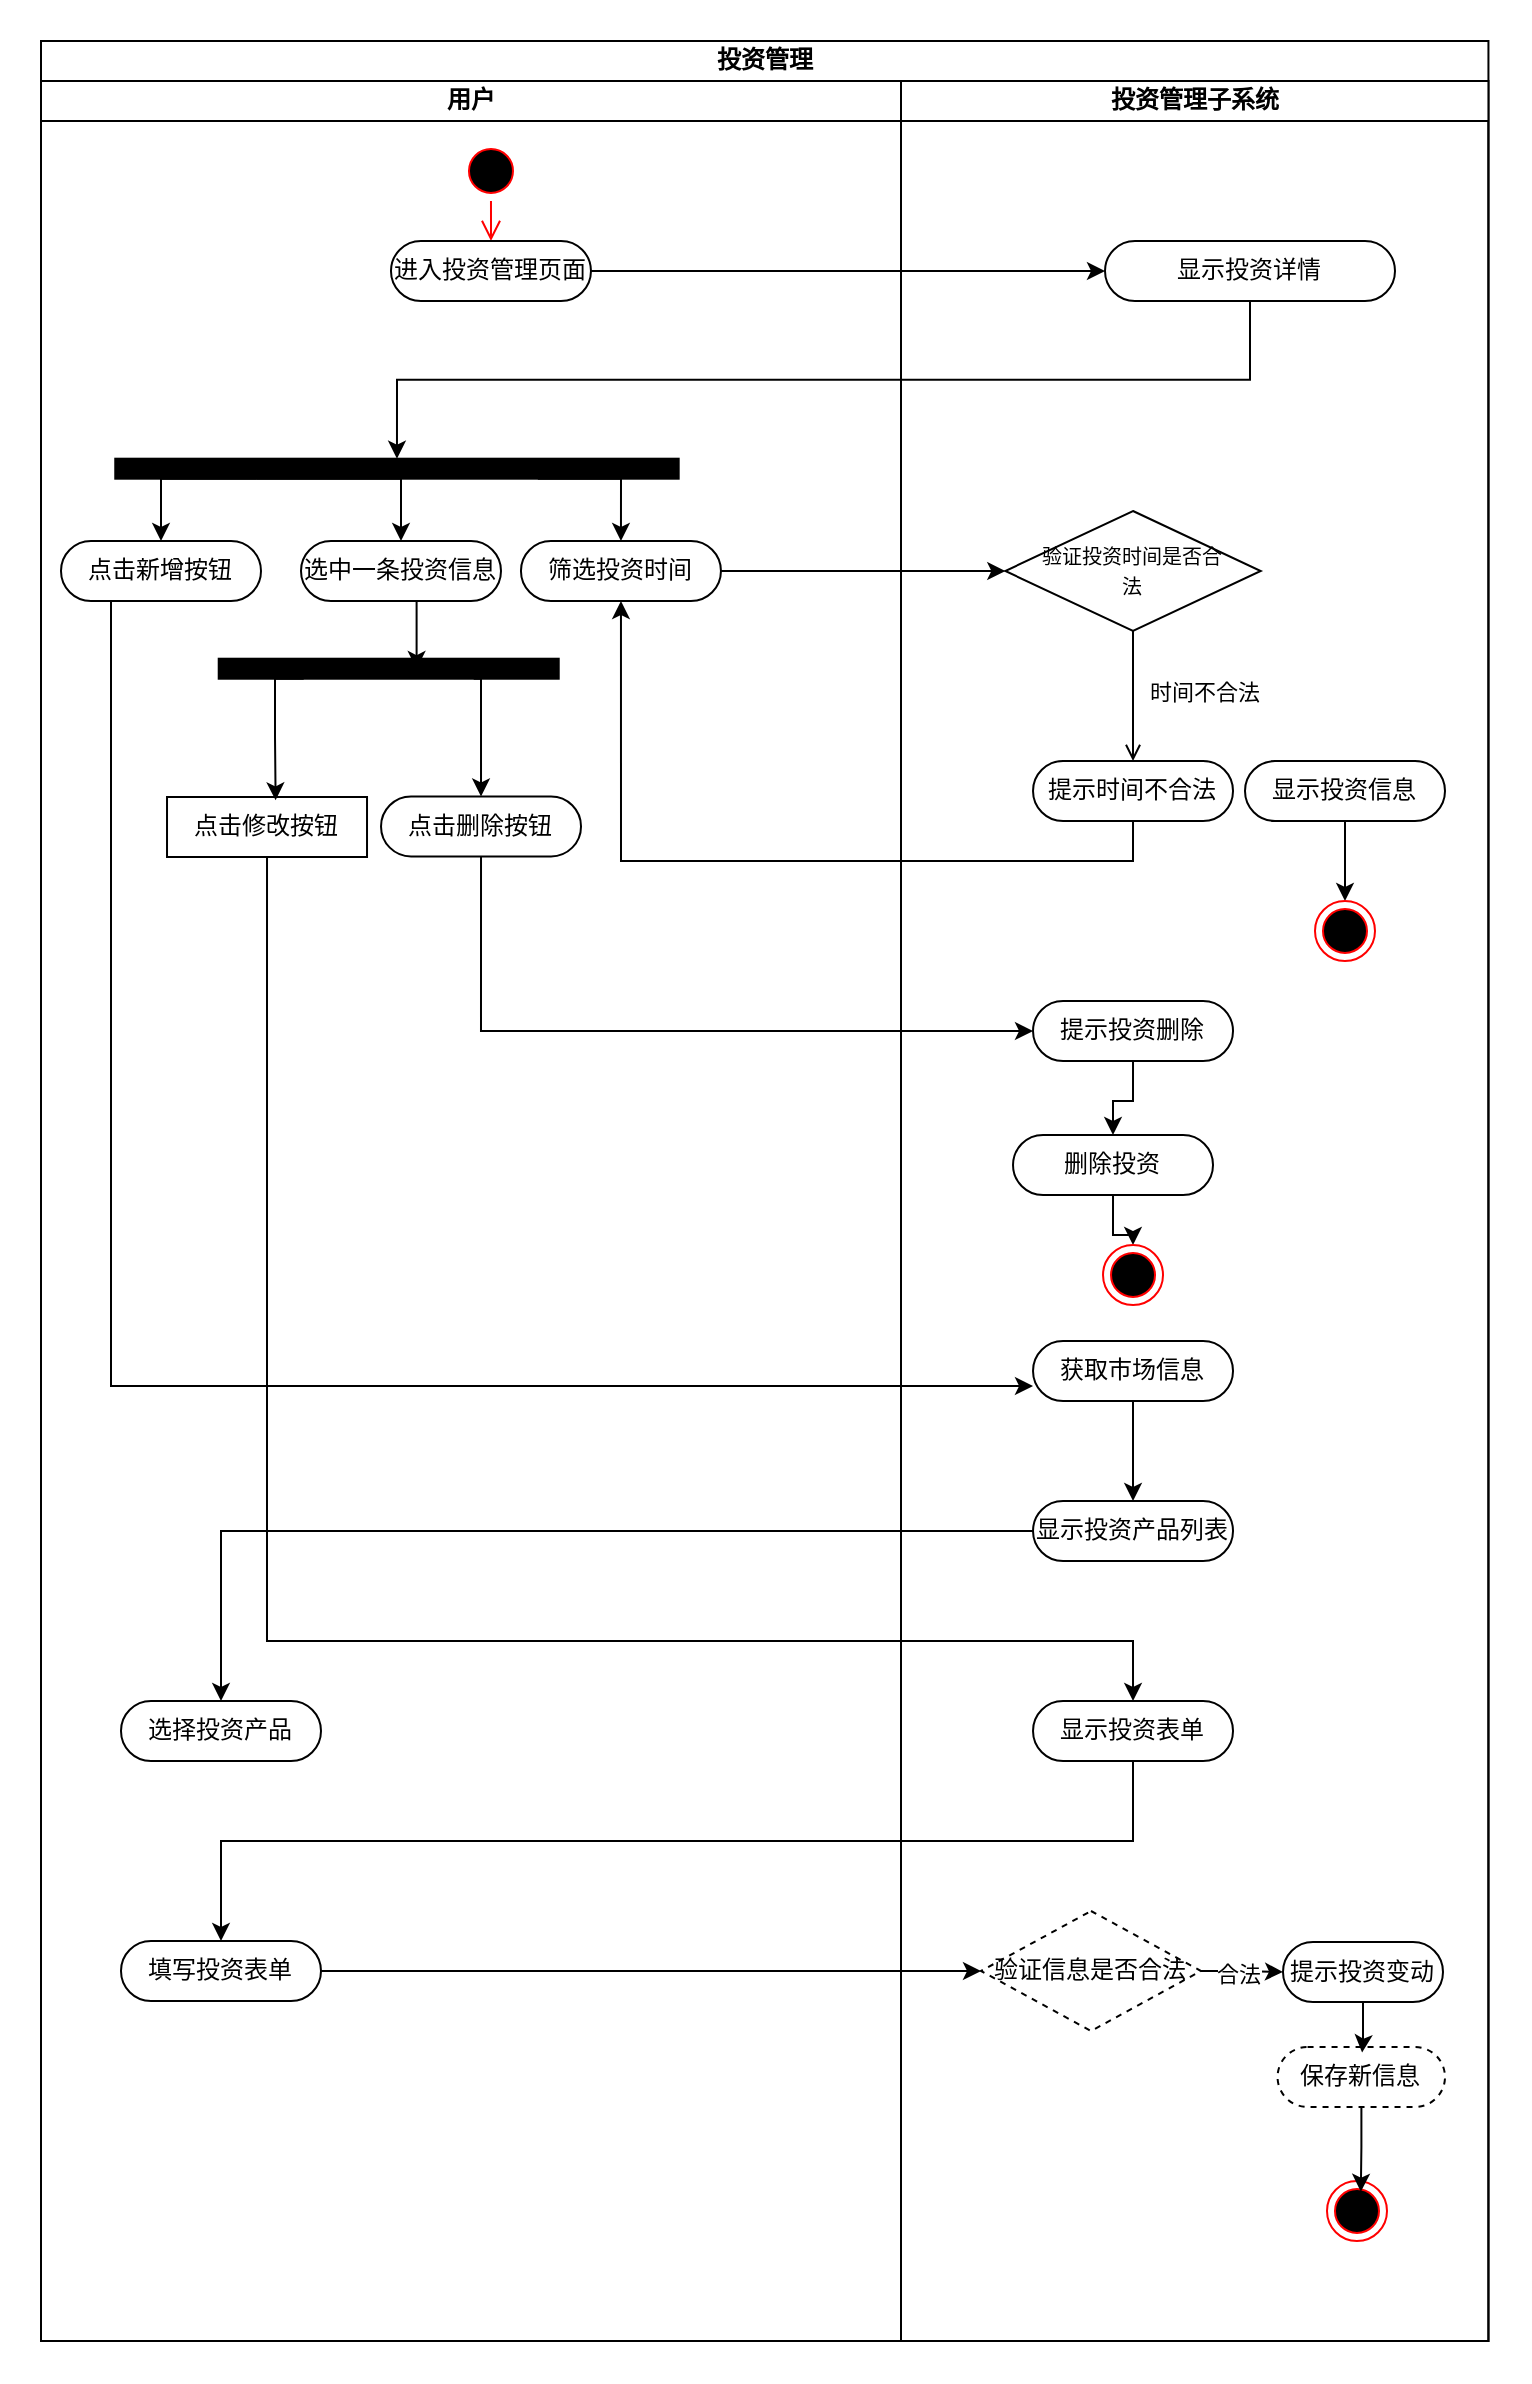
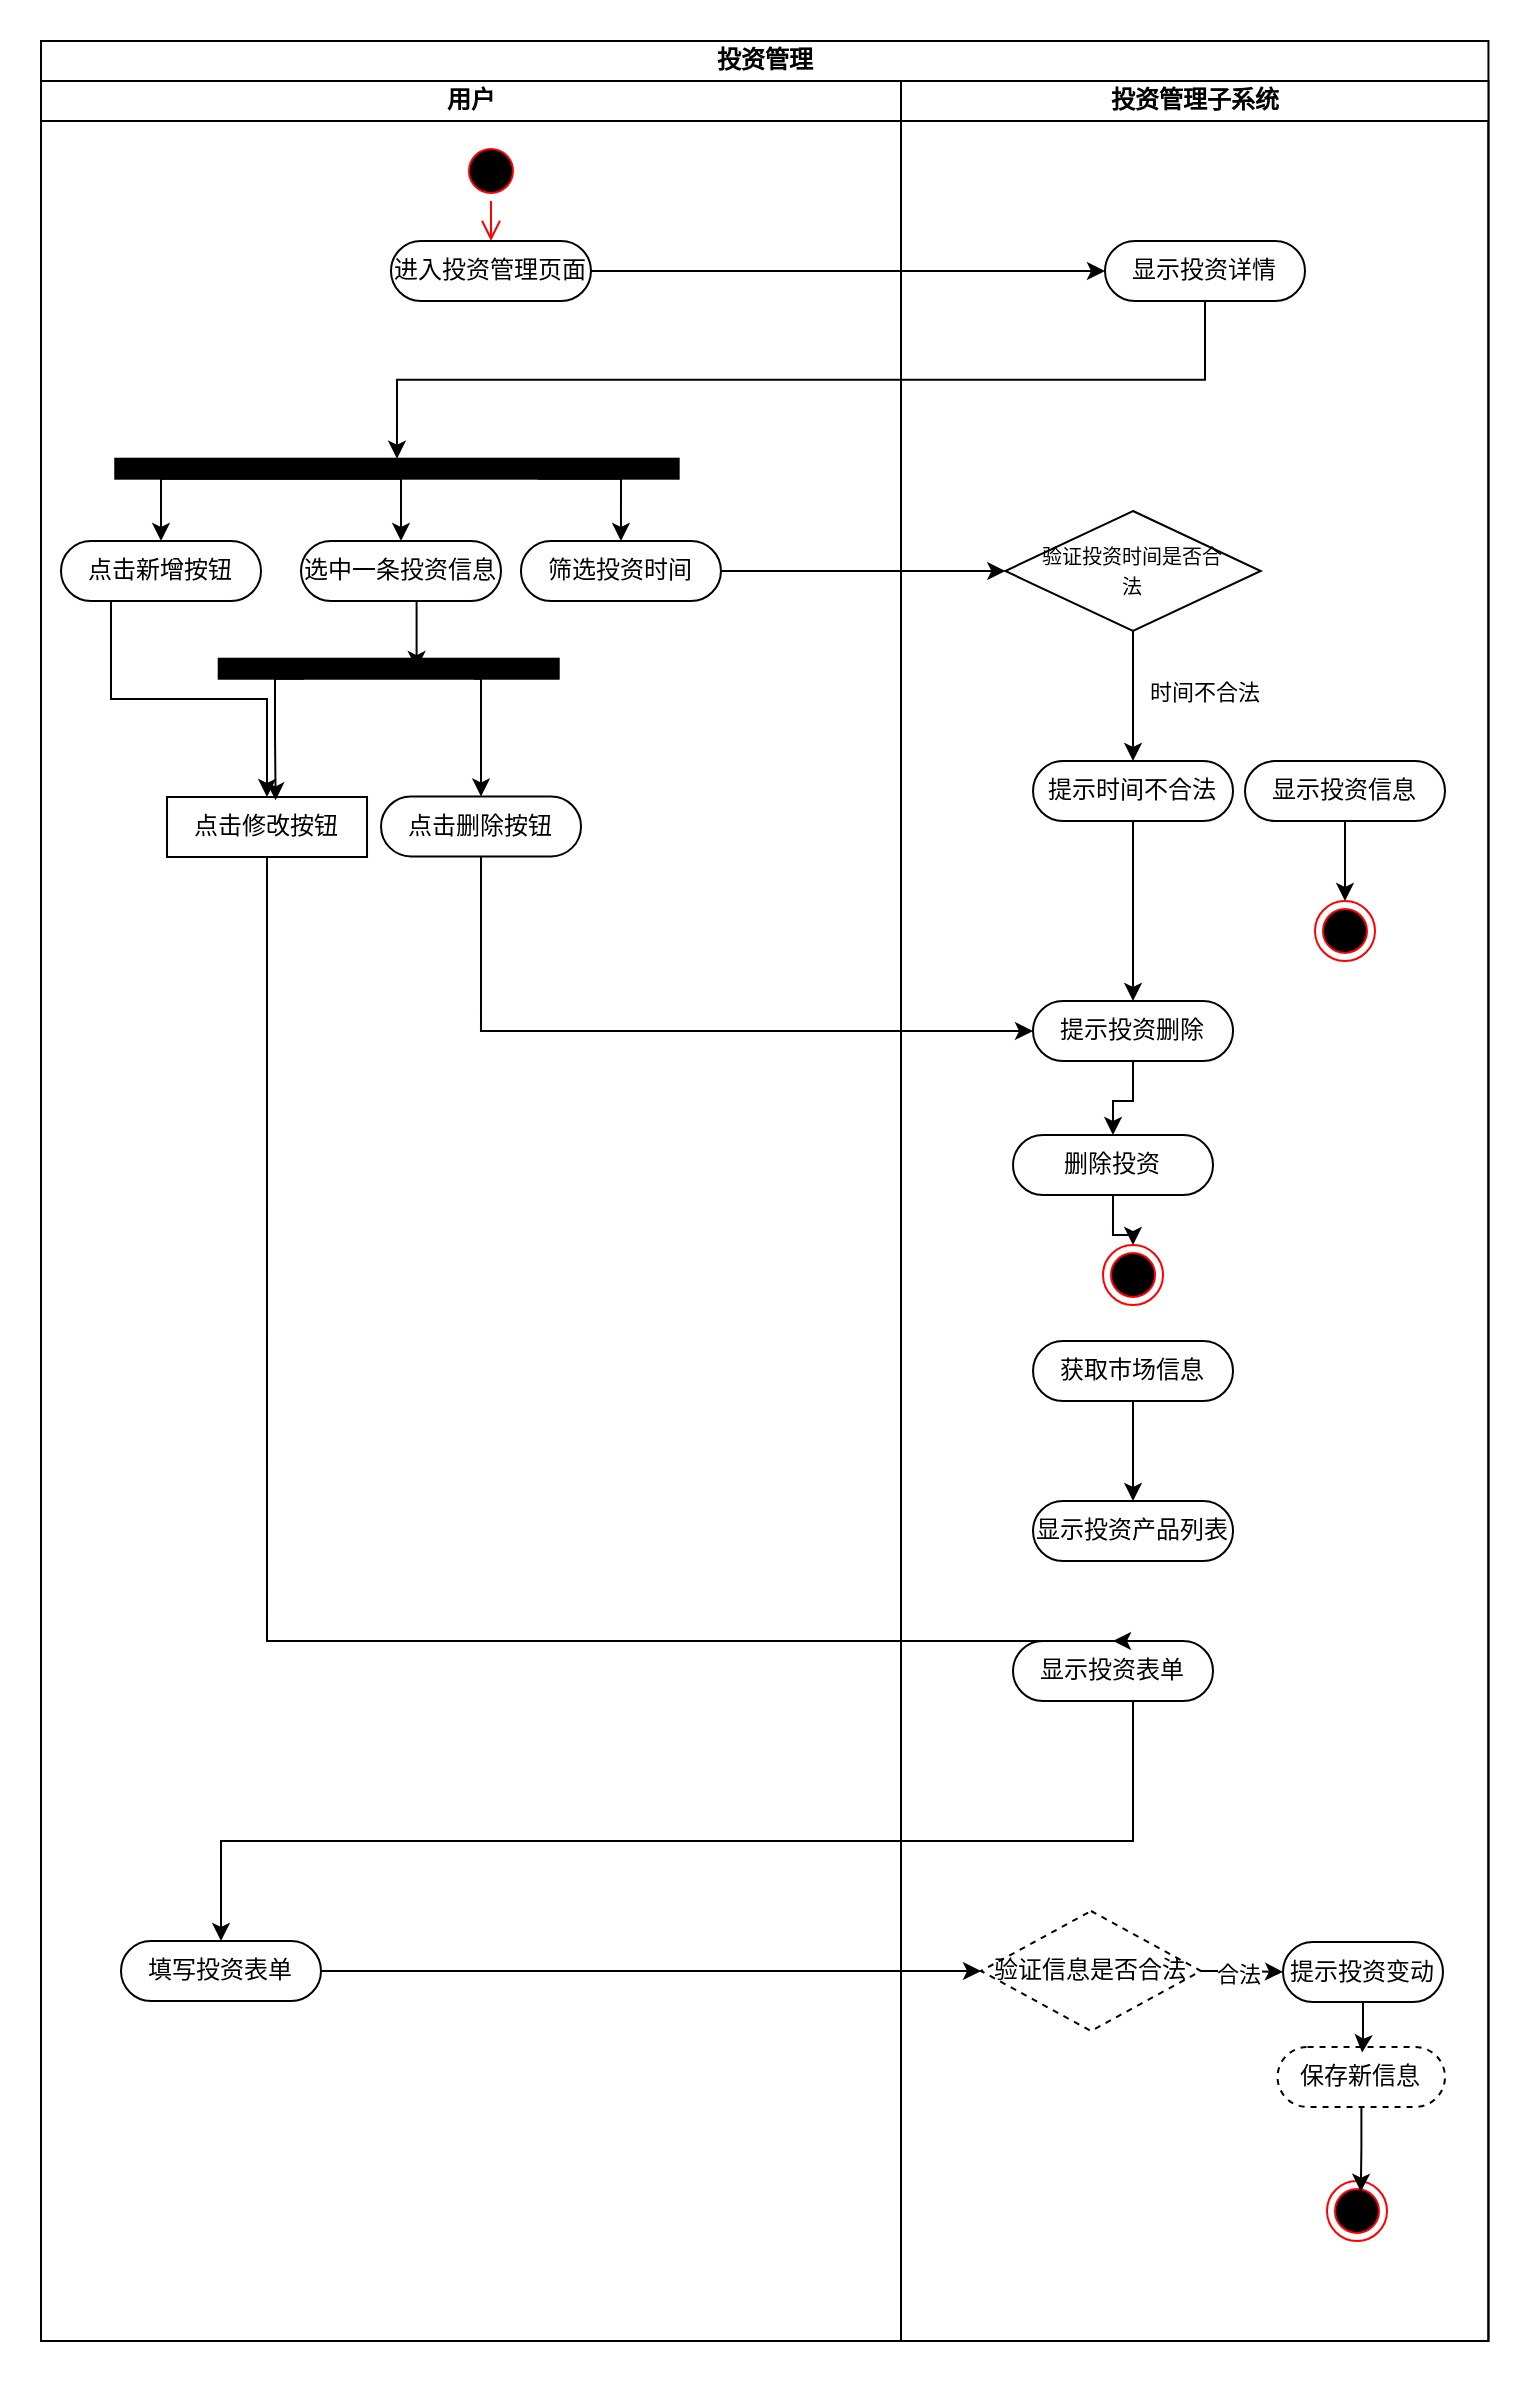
node "显示投资详情": size 290x60 -> 200x60
edge "验证投资时间是否合 法" -> "提示时间不合法": arrowhead open -> classic
edge "提示时间不合法" -> "筛选投资时间": now "提示时间不合法" -> "提示投资删除"
edge "点击新增按钮" -> "获取市场信息": now "点击新增按钮" -> "点击修改按钮"
edge "显示投资产品列表" -> "选择投资产品": removed
node "选择投资产品": removed
node "显示投资表单": moved (1133, 1731) -> (1113, 1671)
